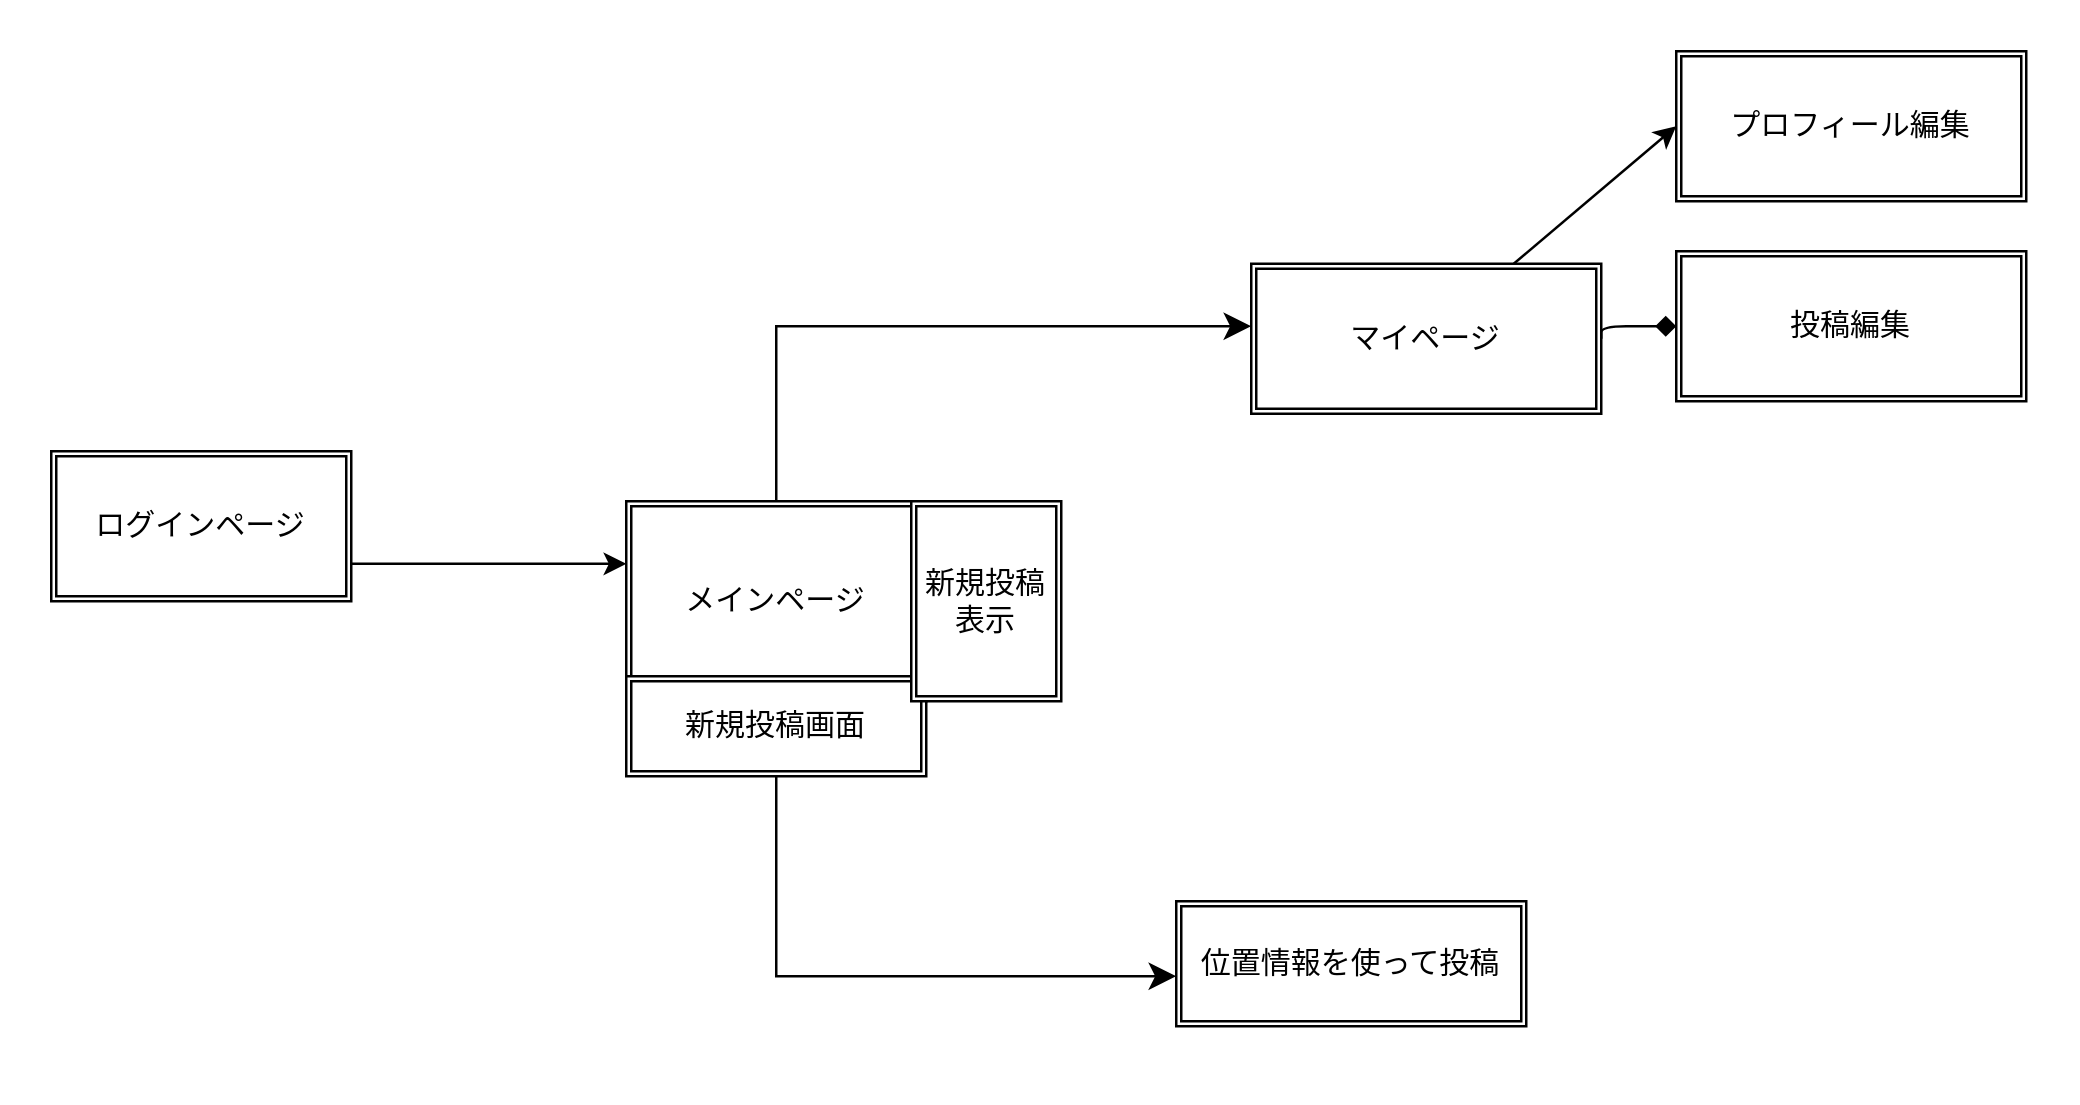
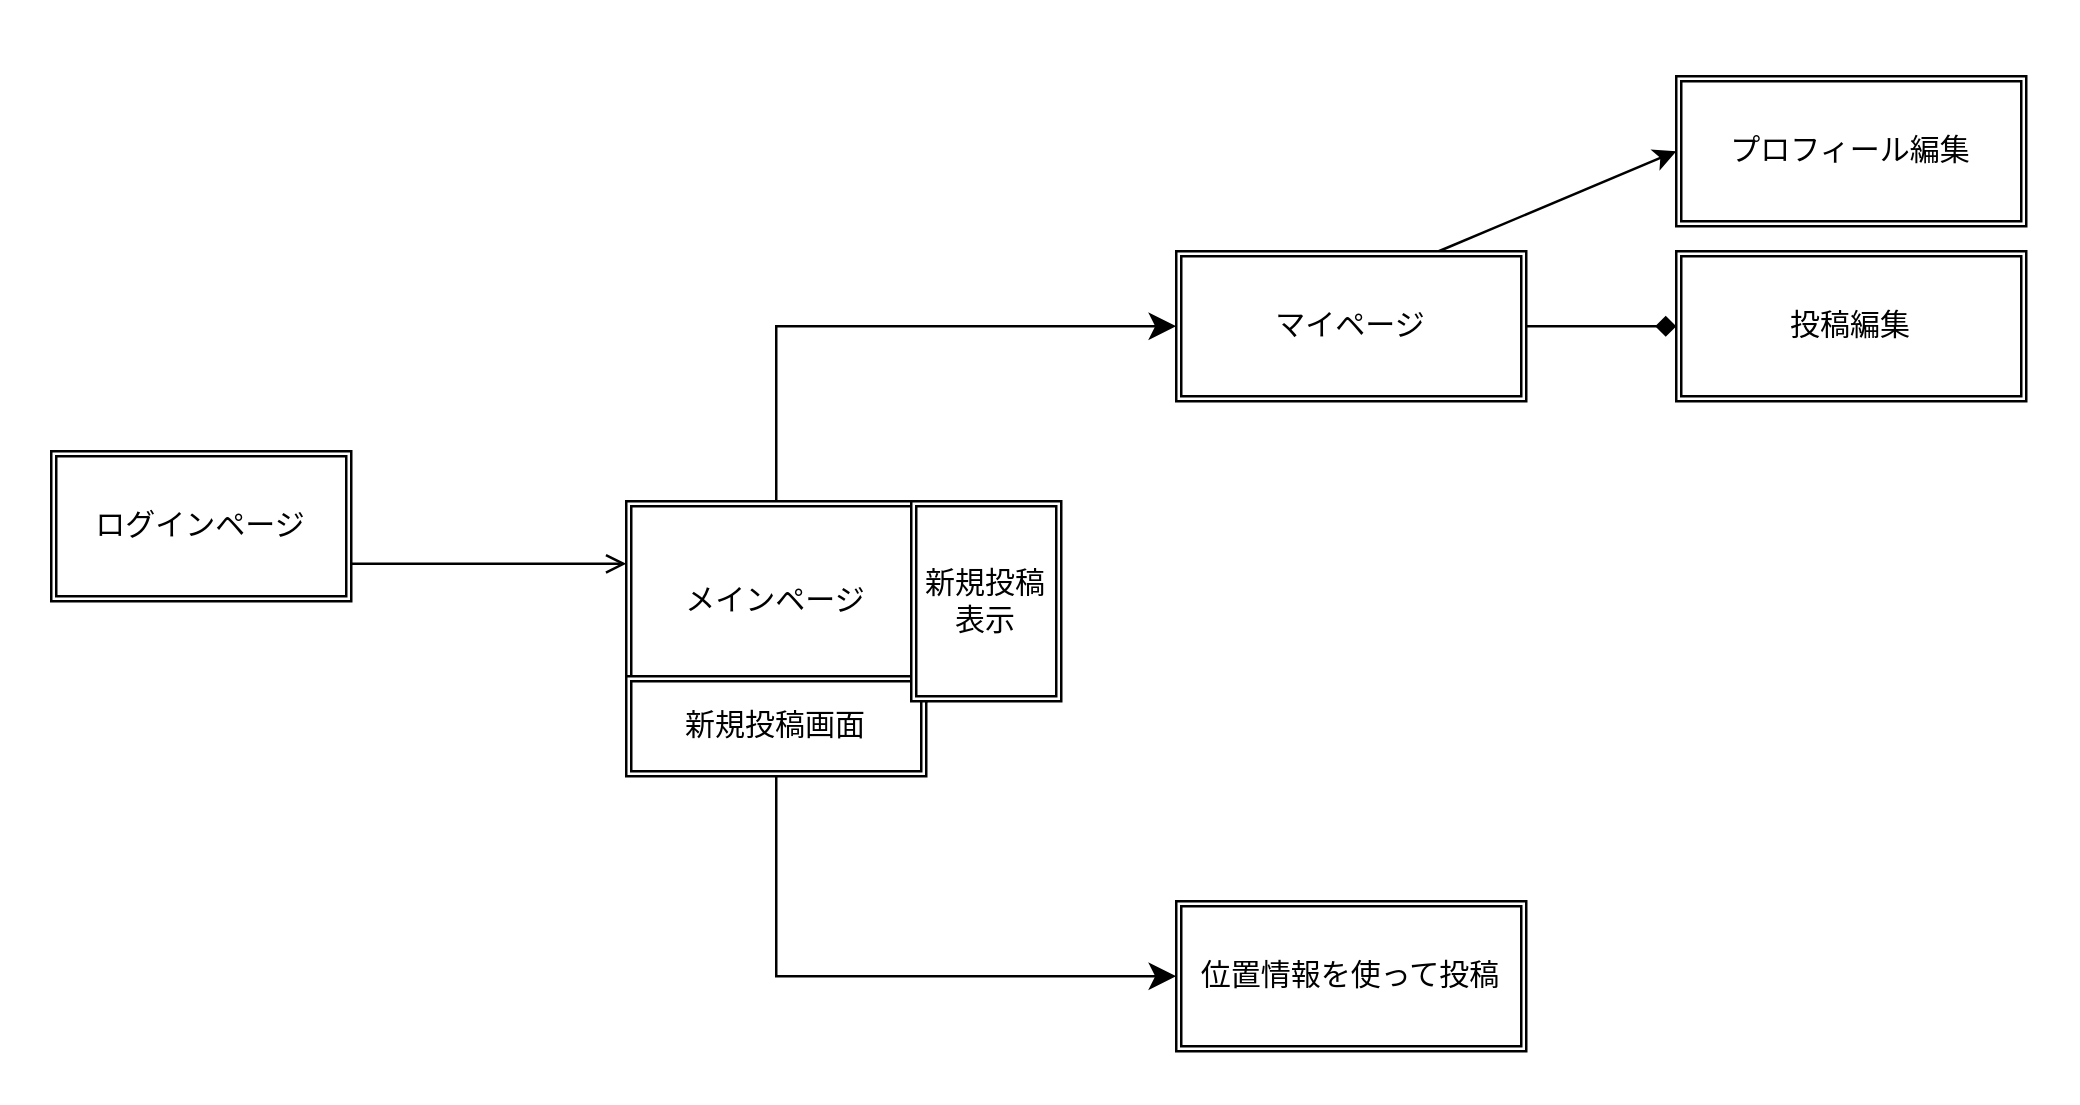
node "プロフィール編集": moved (1851, 126) -> (1851, 151)
node "マイページ": moved (1426, 339) -> (1351, 326)
edge "ログインページ" -> "メインページ": arrowhead classic -> open
node "位置情報を使って投稿": size 350x125 -> 350x150
